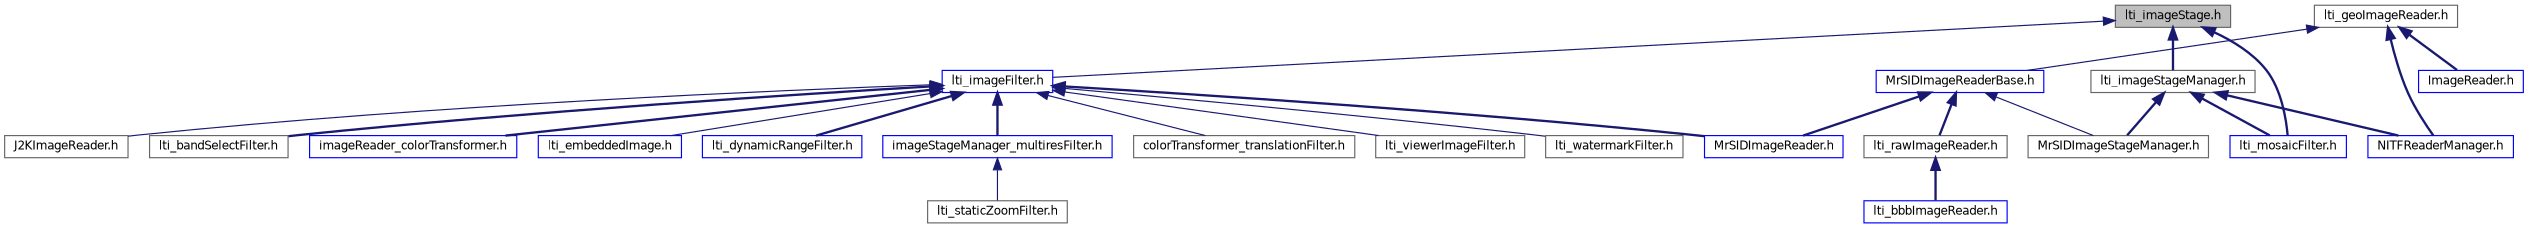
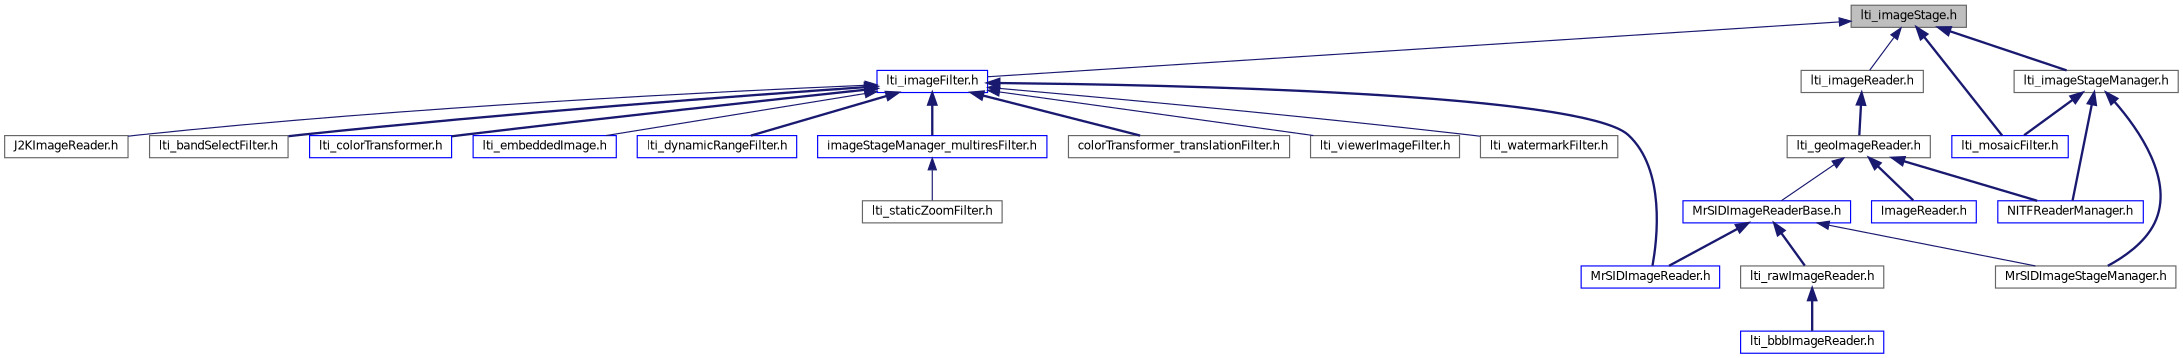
node "lti_imageReader.h": added
edge "colorTransformer_translationFilter.h" -> "lti_imageFilter.h": style solid -> bold
node "imageReader_colorTransformer.h": label "imageReader_colorTransformer.h" -> "lti_colorTransformer.h"
